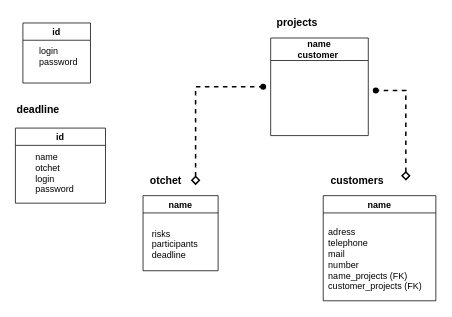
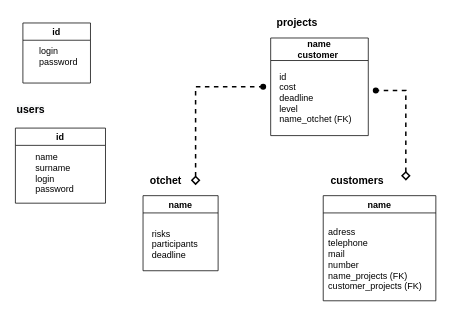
node "id cost deadline level name_otchet (FK)": added
node "deadline": label "deadline" -> "users"
node "name otchet login password": label "name otchet login password" -> "name surname login password"
